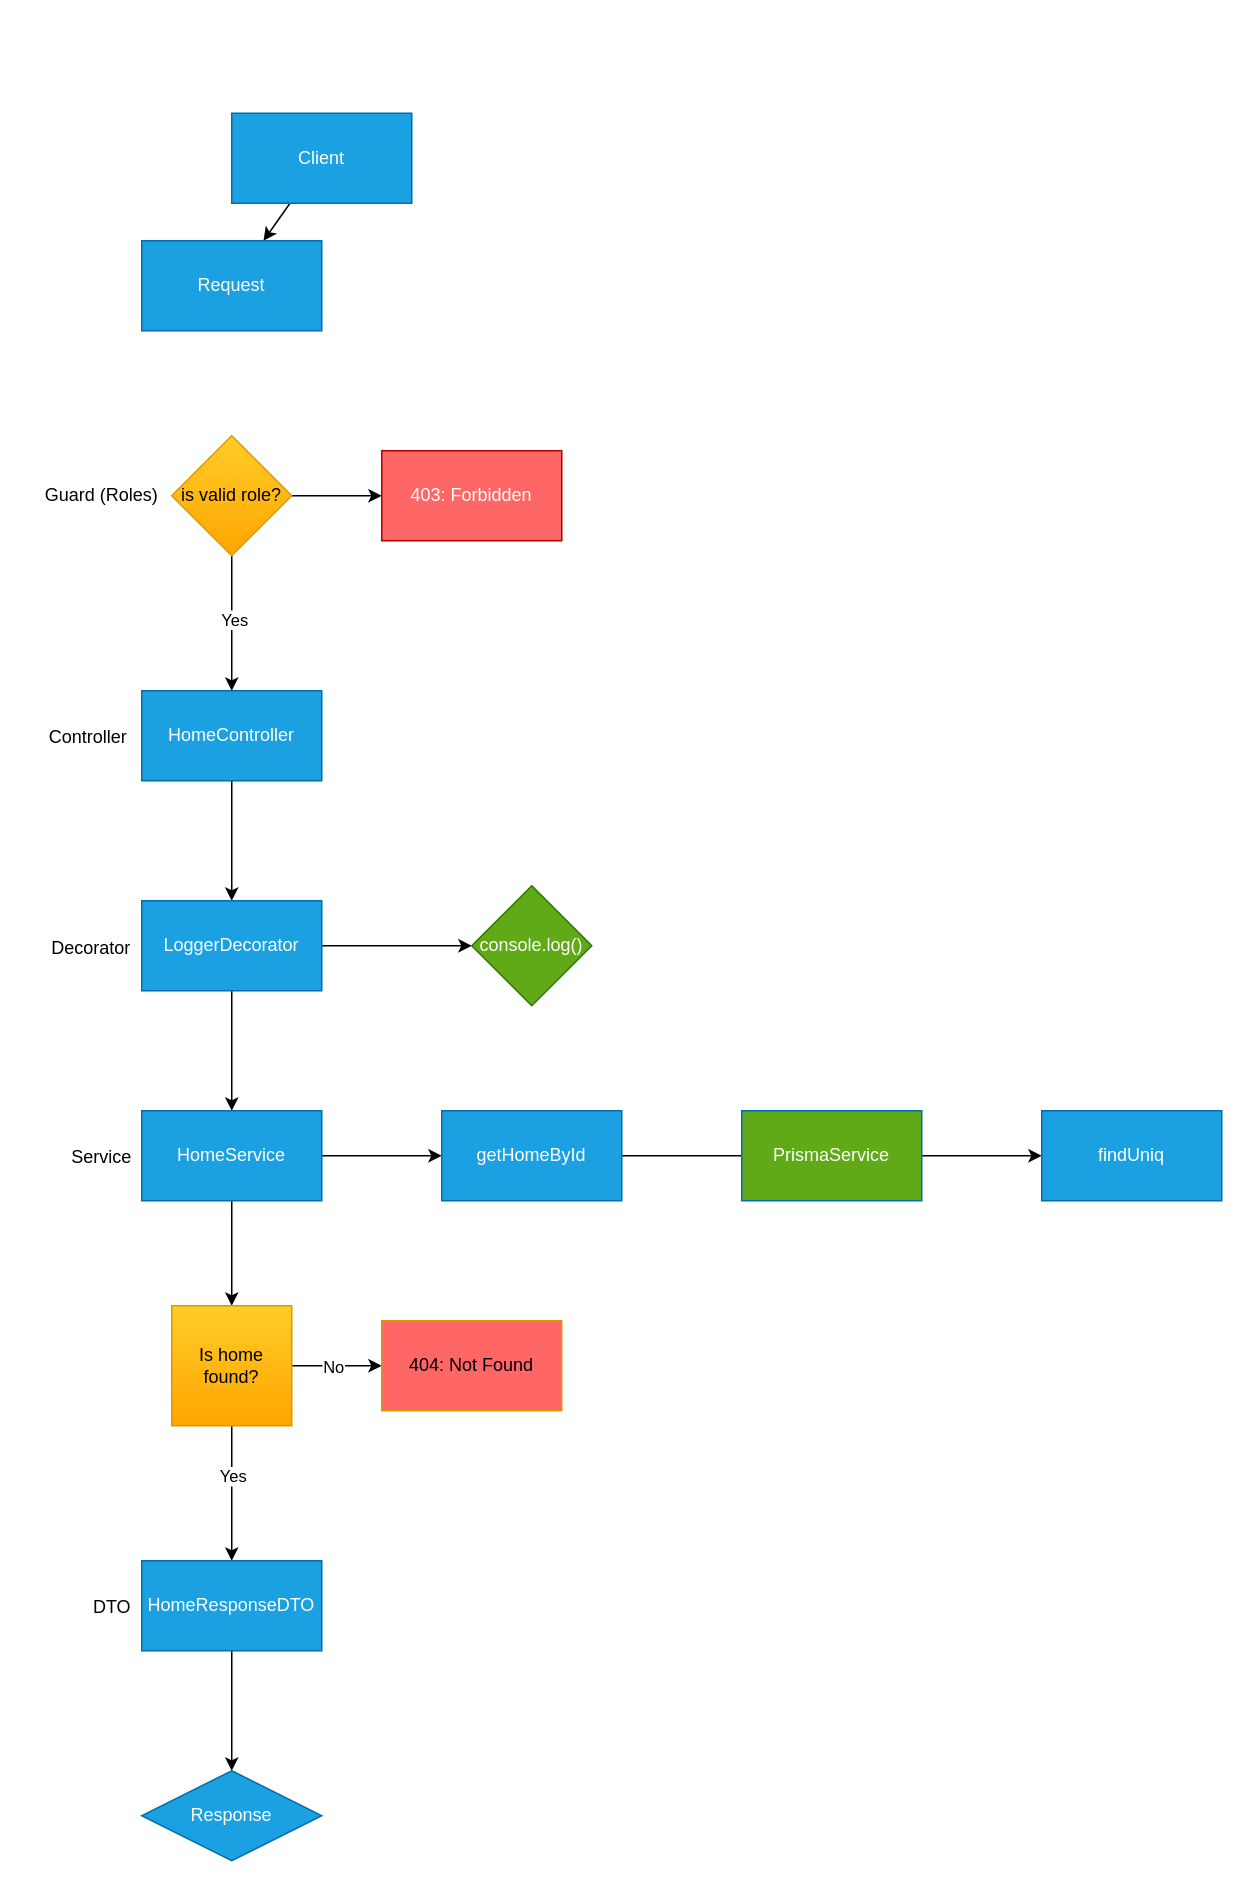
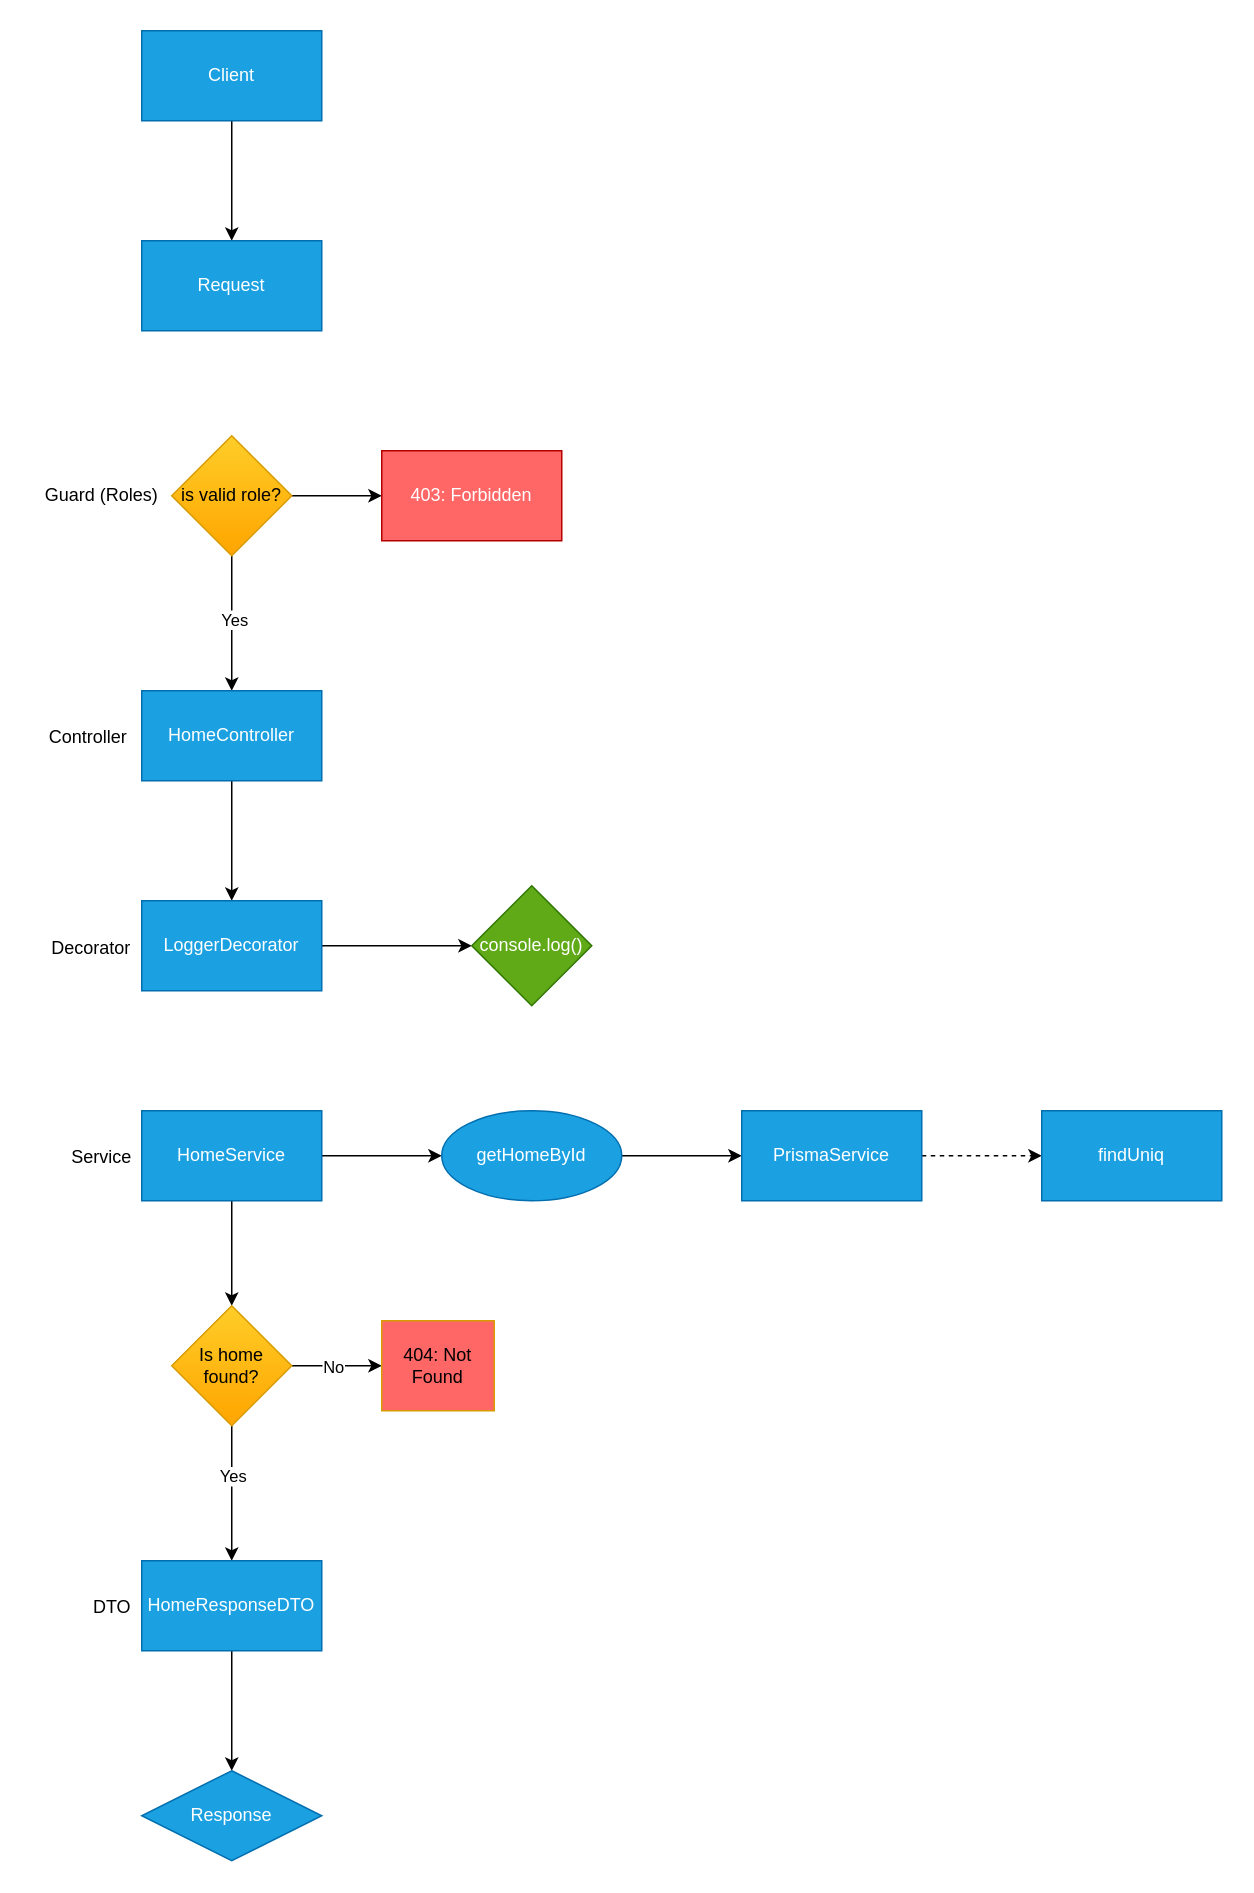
node "Client": moved (322, 158) -> (232, 76)
edge "LoggerDecorator" -> "HomeService": removed
node "getHomeById": shape rectangle -> ellipse
edge "getHomeById" -- "PrismaService": arrowhead none -> classic
node "PrismaService": fillcolor #60a917 -> #1ba1e2
edge "PrismaService" -> "findUniq": style solid -> dashed
node "Is home found?": shape rectangle -> diamond
node "404: Not Found": size 180x90 -> 113x90
